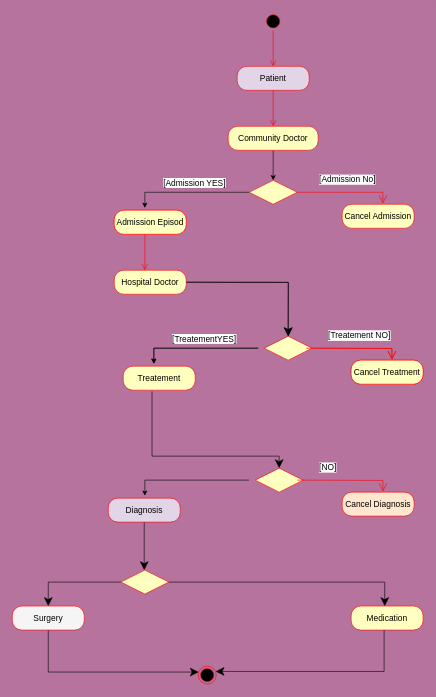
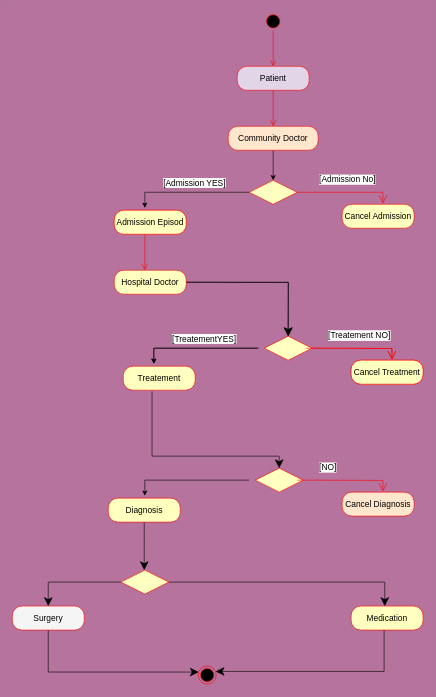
node "Community Doctor": fillcolor #ffffc0 -> #ffe6cc
node "Diagnosis": fillcolor #e1d5e7 -> #ffffc0
